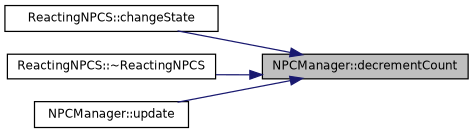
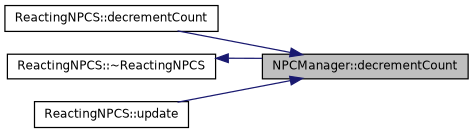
node "ReactingNPCS::changeState": label "ReactingNPCS::changeState" -> "ReactingNPCS::decrementCount"
edge "ReactingNPCS::~ReactingNPCS" -> "NPCManager::decrementCount": reversed
node "NPCManager::update": label "NPCManager::update" -> "ReactingNPCS::update"
